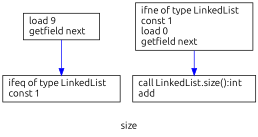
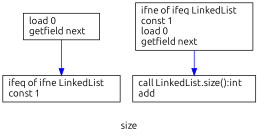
node "load 9 getfield next": label "load 9 getfield next" -> "load 0 getfield next"
node "ifne of type LinkedList const 1 load 0 getfield next": label "ifne of type LinkedList const 1 load 0 getfield next" -> "ifne of ifeq LinkedList const 1 load 0 getfield next"
node "ifeq of type LinkedList const 1": label "ifeq of type LinkedList const 1" -> "ifeq of ifne LinkedList const 1"
